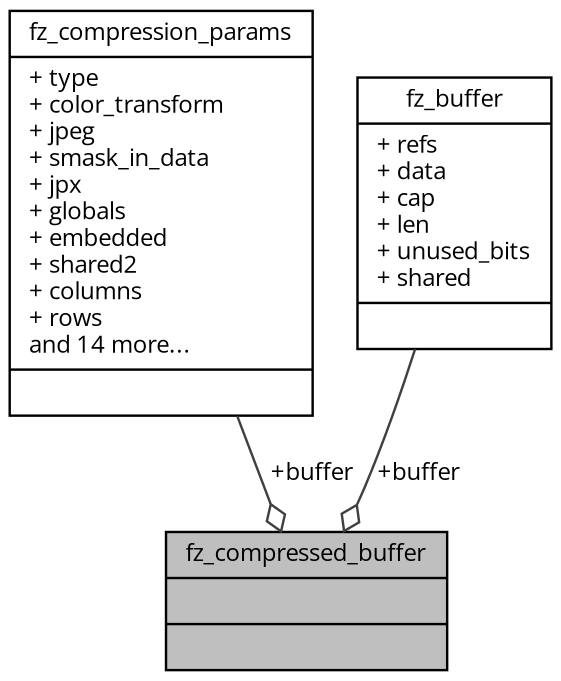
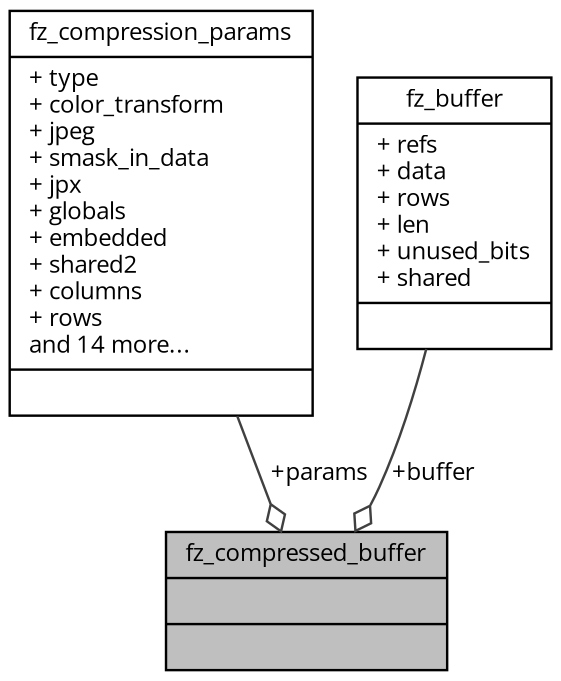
node "fz_buffer": text "+ cap" -> "+ rows"
edge "fz_compression_params" -> "fz_compressed_buffer": label " +buffer" -> " +params"
